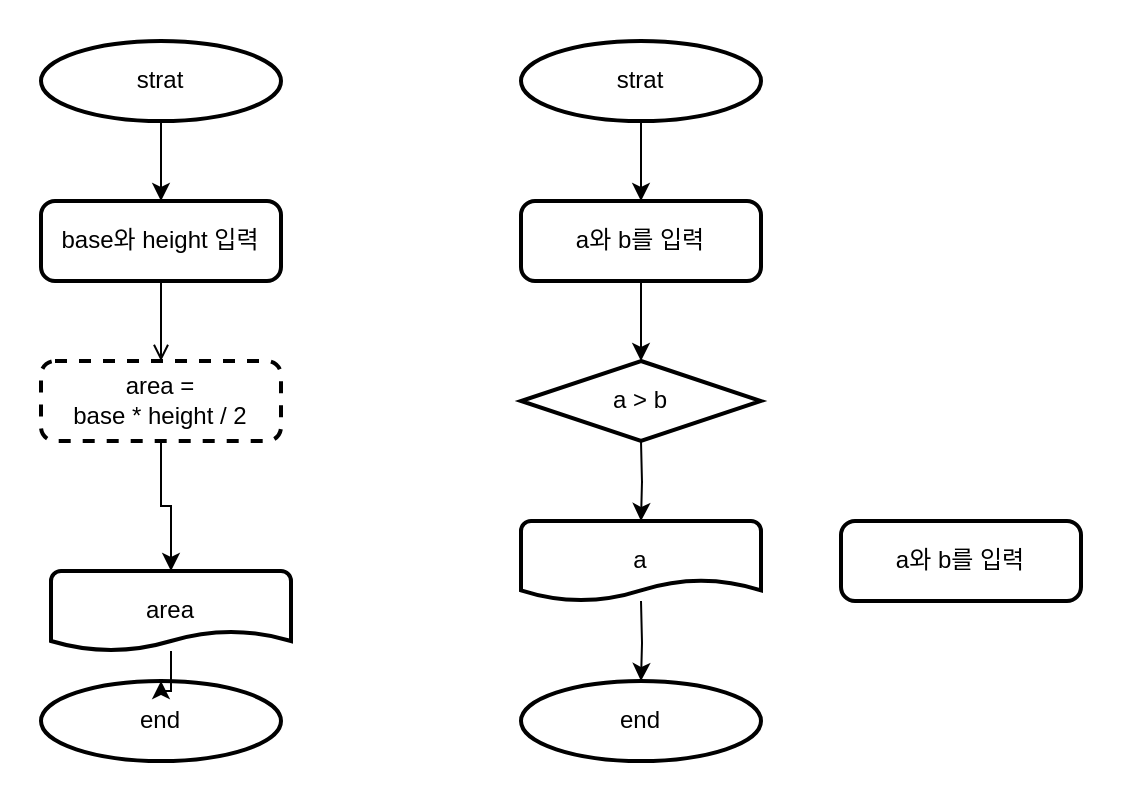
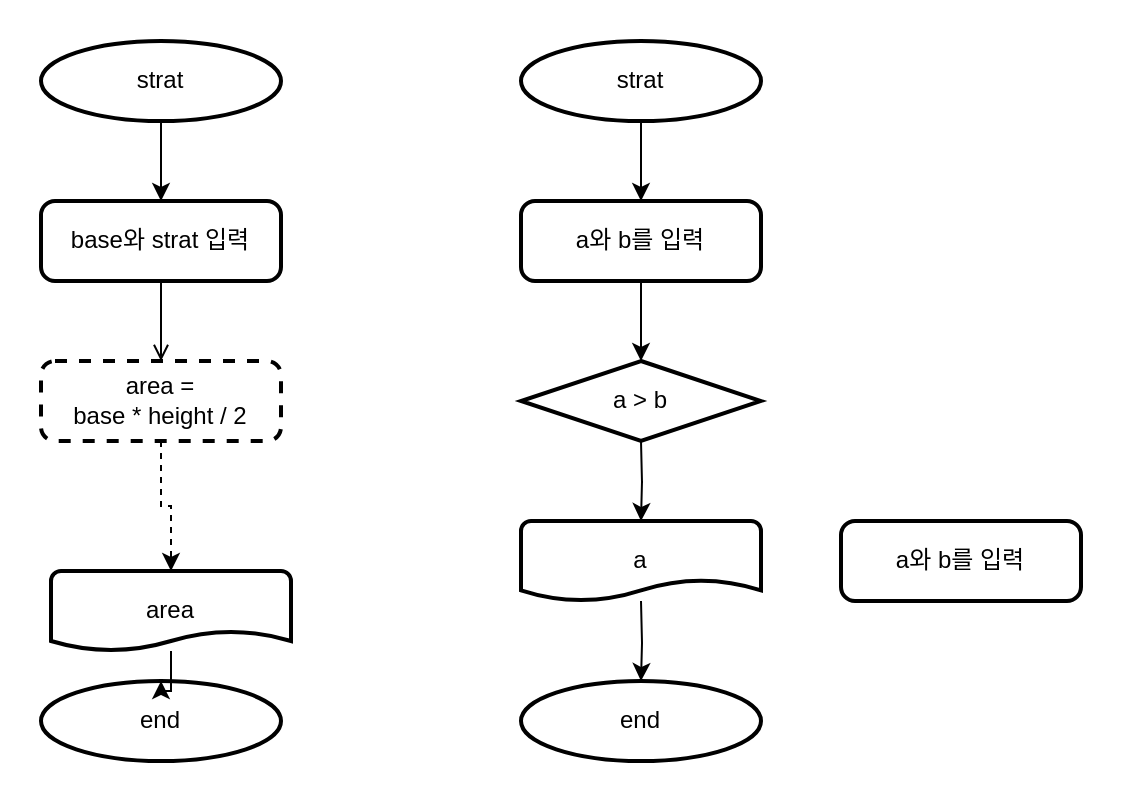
node "base와 height 입력": label "base와 height 입력" -> "base와 strat 입력"
edge "area = base * height / 2" -> "area": style solid -> dashed
